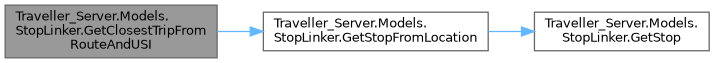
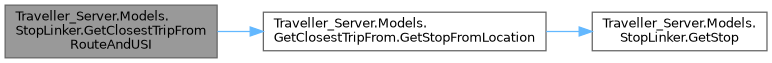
node "Traveller_Server.Models. StopLinker.GetStopFromLocation": label "Traveller_Server.Models. StopLinker.GetStopFromLocation" -> "Traveller_Server.Models. GetClosestTripFrom.GetStopFromLocation"
